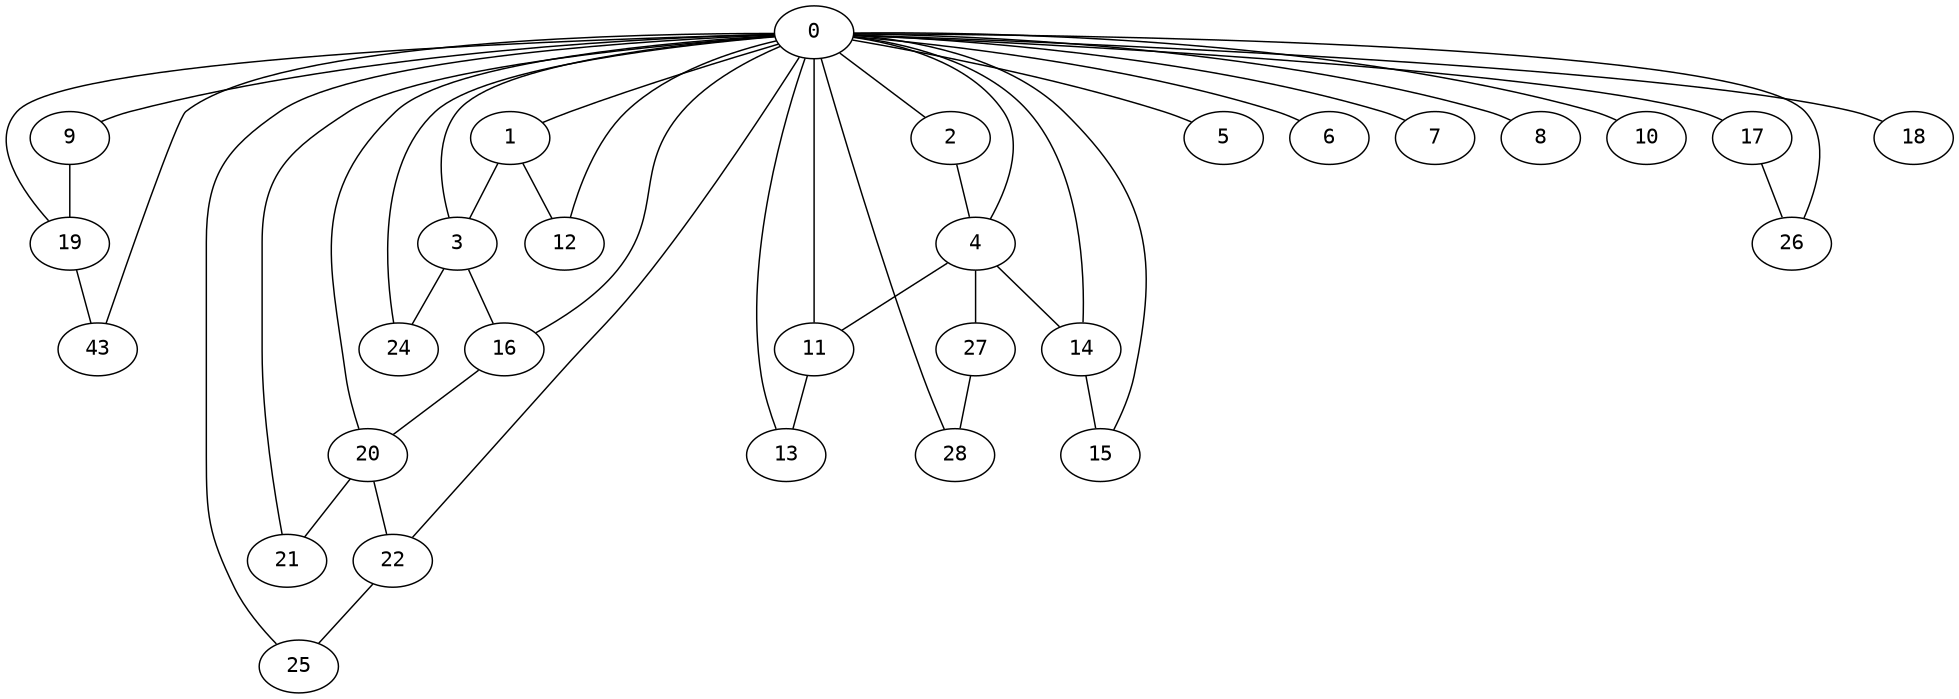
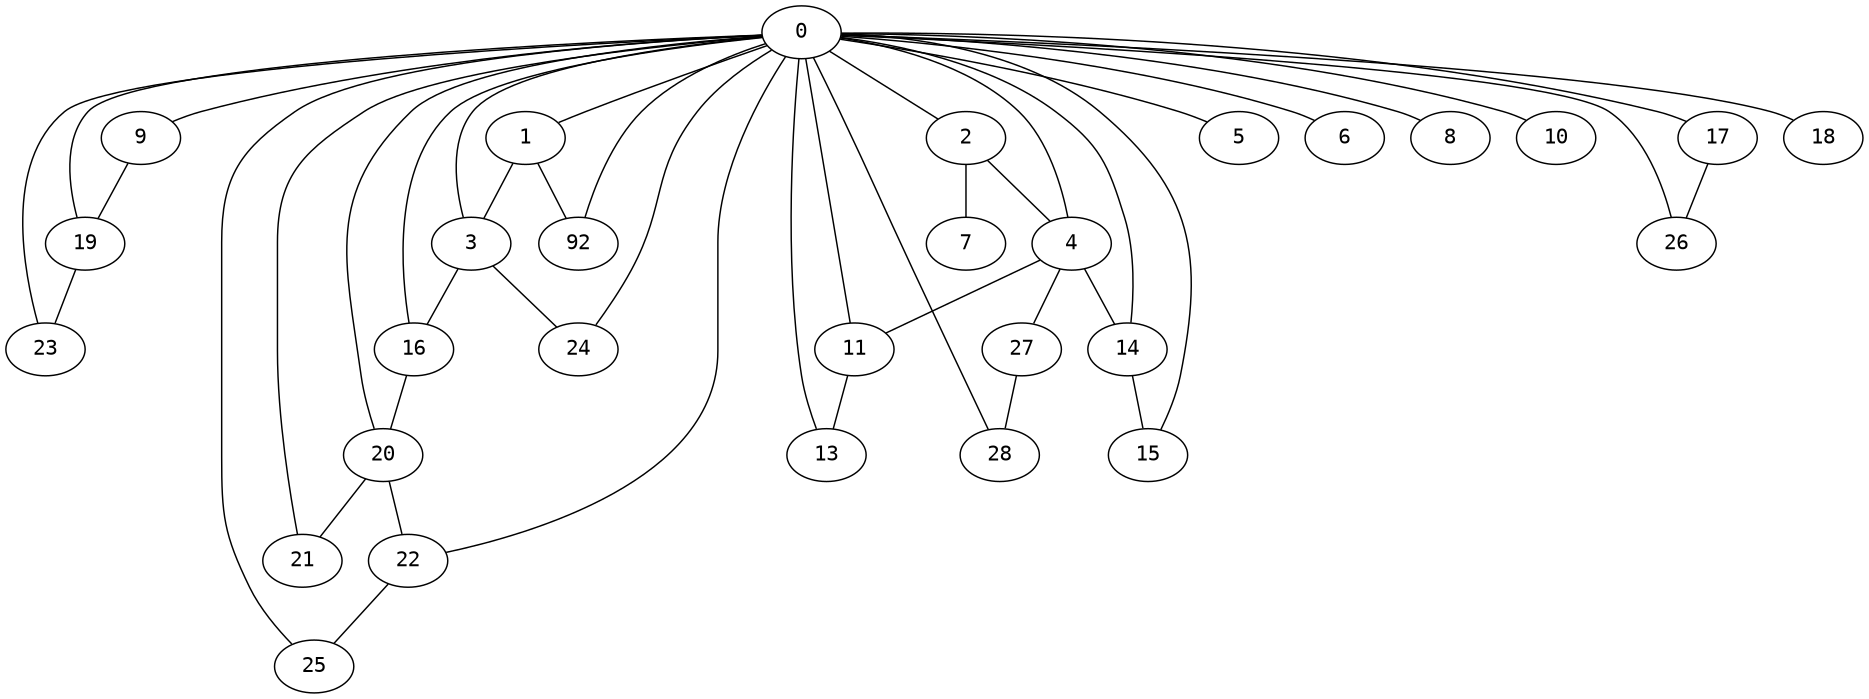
edge "0" -- "7": now "2" -- "7"
node "12": label "12" -> "92"
node "43": label "43" -> "23"
